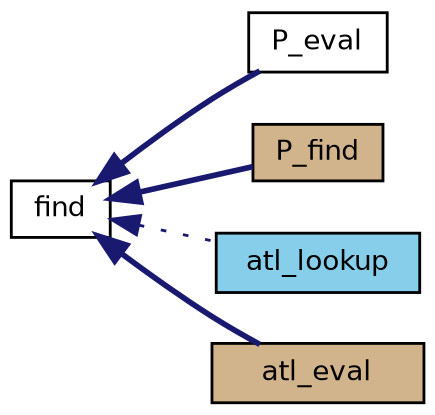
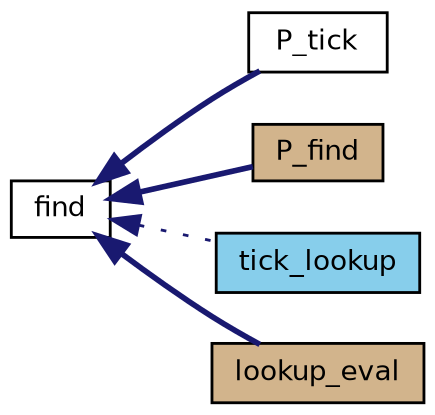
node "P_eval": label "P_eval" -> "P_tick"
node "atl_lookup": label "atl_lookup" -> "tick_lookup"
node "atl_eval": label "atl_eval" -> "lookup_eval"
